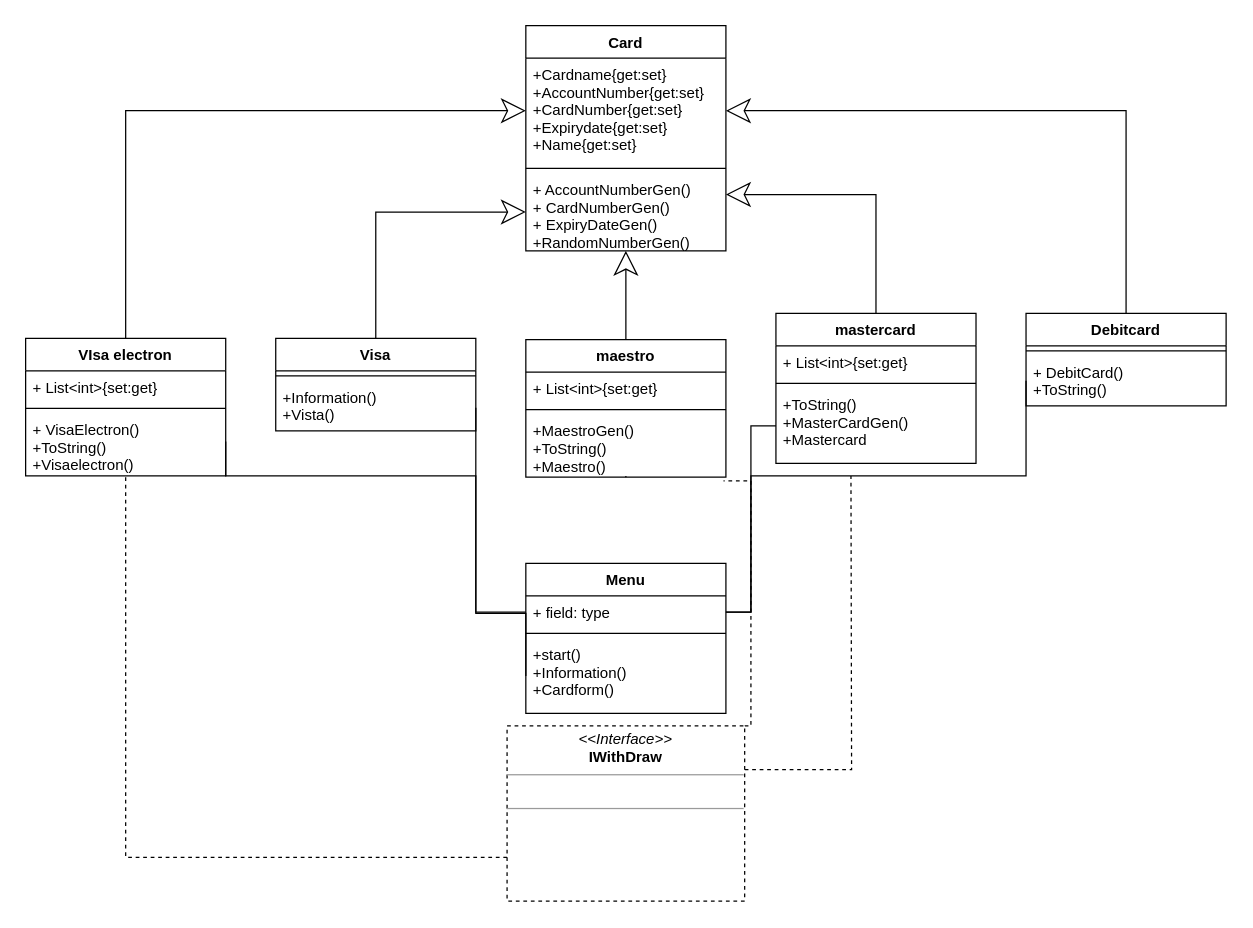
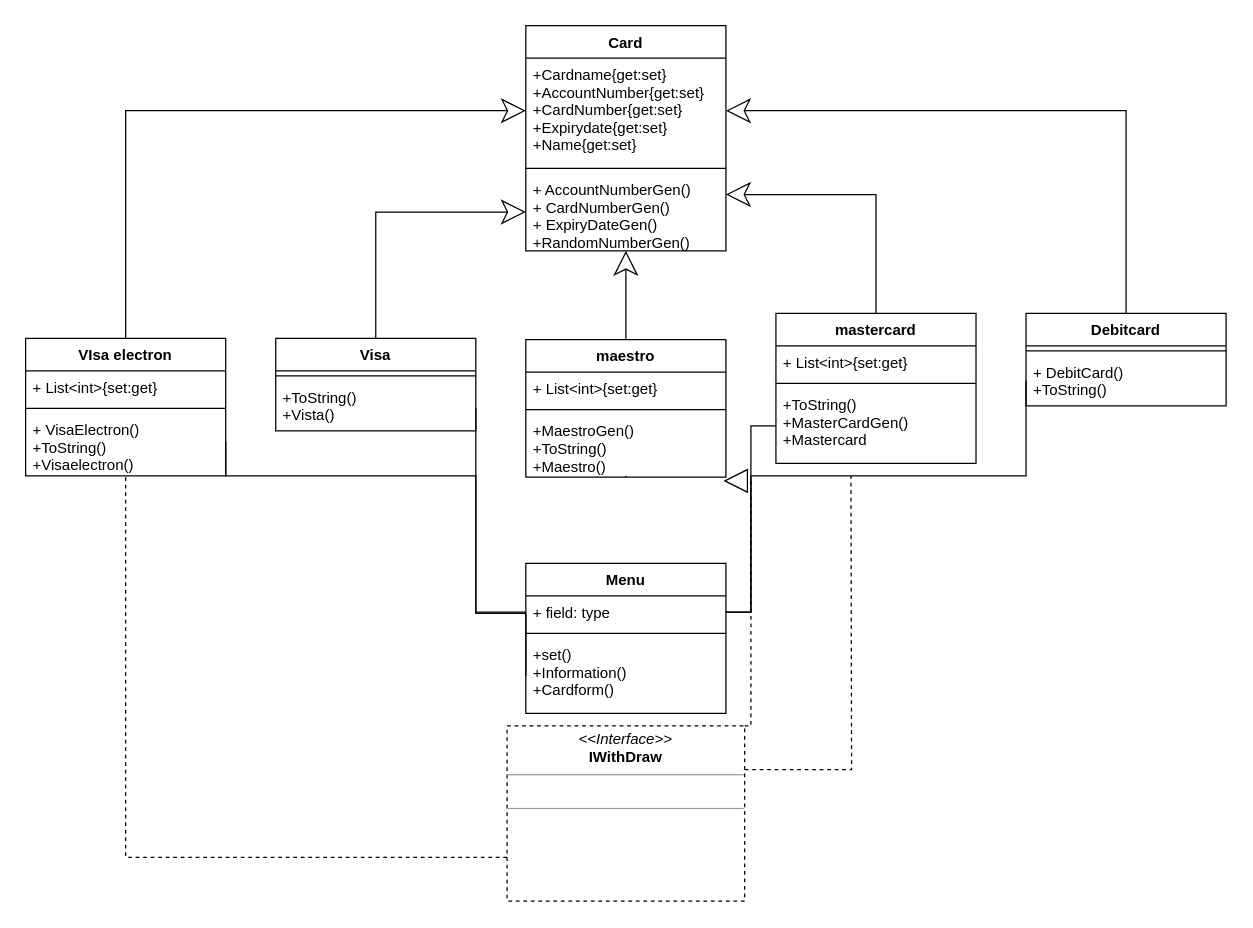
node "+Information() +Vista()": label "+Information() +Vista()" -> "+ToString() +Vista()"
edge "+MaestroGen() +ToString() +Maestro()" -- "<<Interface>> IWithDraw": arrowhead none -> block
node "+start() +Information() +Cardform()": label "+start() +Information() +Cardform()" -> "+set() +Information() +Cardform()"
